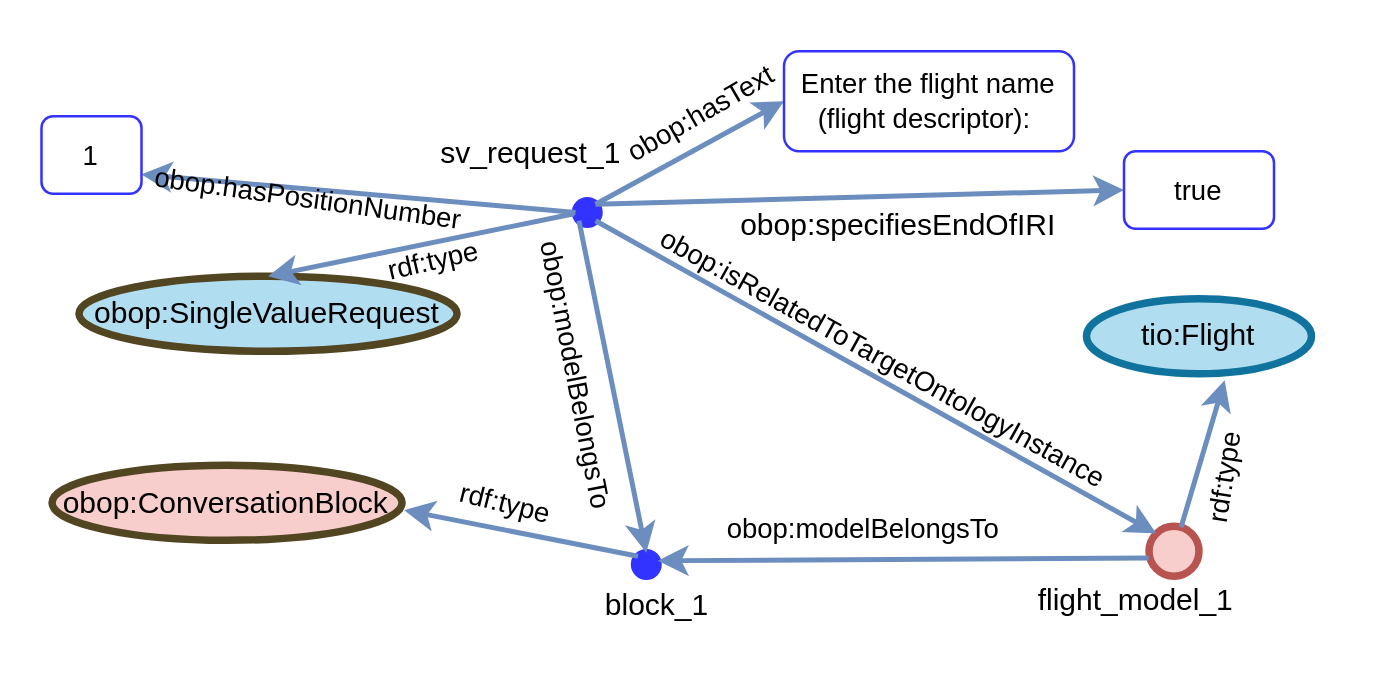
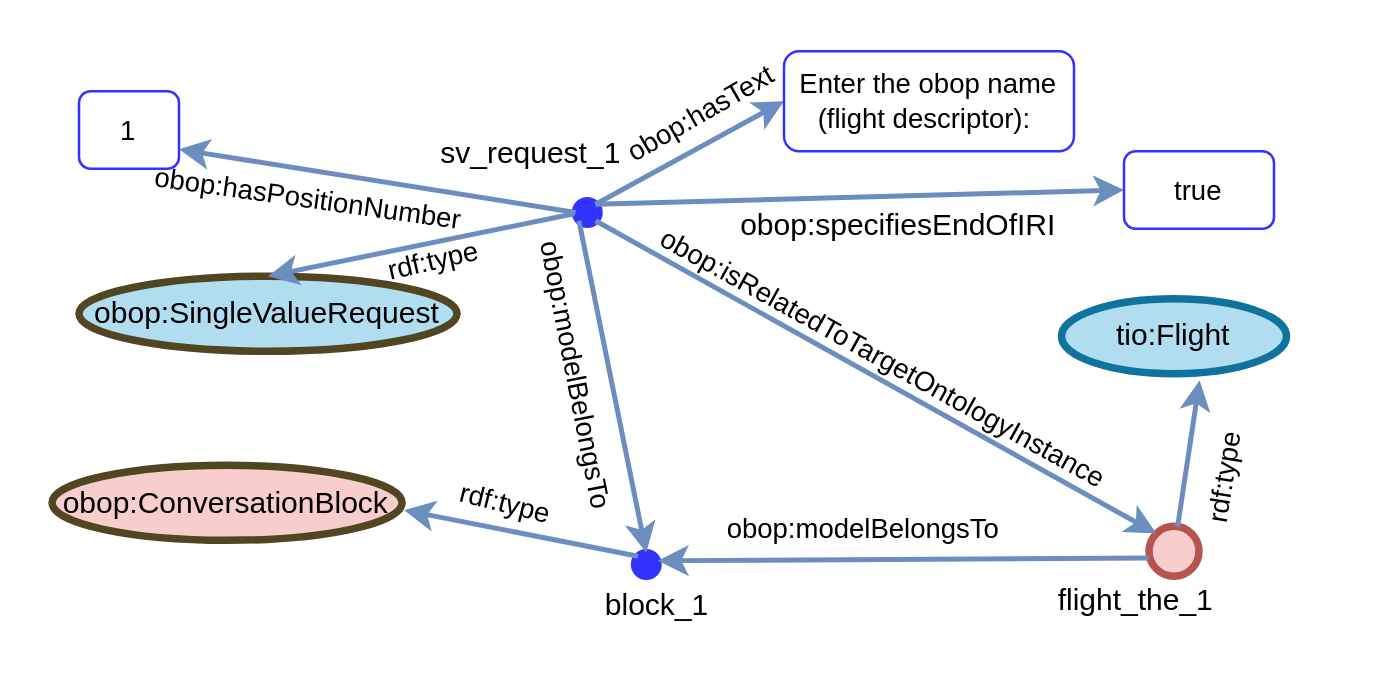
node "Enter the flight name (flight descriptor):": label "Enter the flight name (flight descriptor):" -> "Enter the obop name (flight descriptor):"
node "1": moved (91, 155) -> (129, 130)
node "tio:Flight": moved (1199, 336) -> (1174, 336)
node "flight_model_1": label "flight_model_1" -> "flight_the_1"
